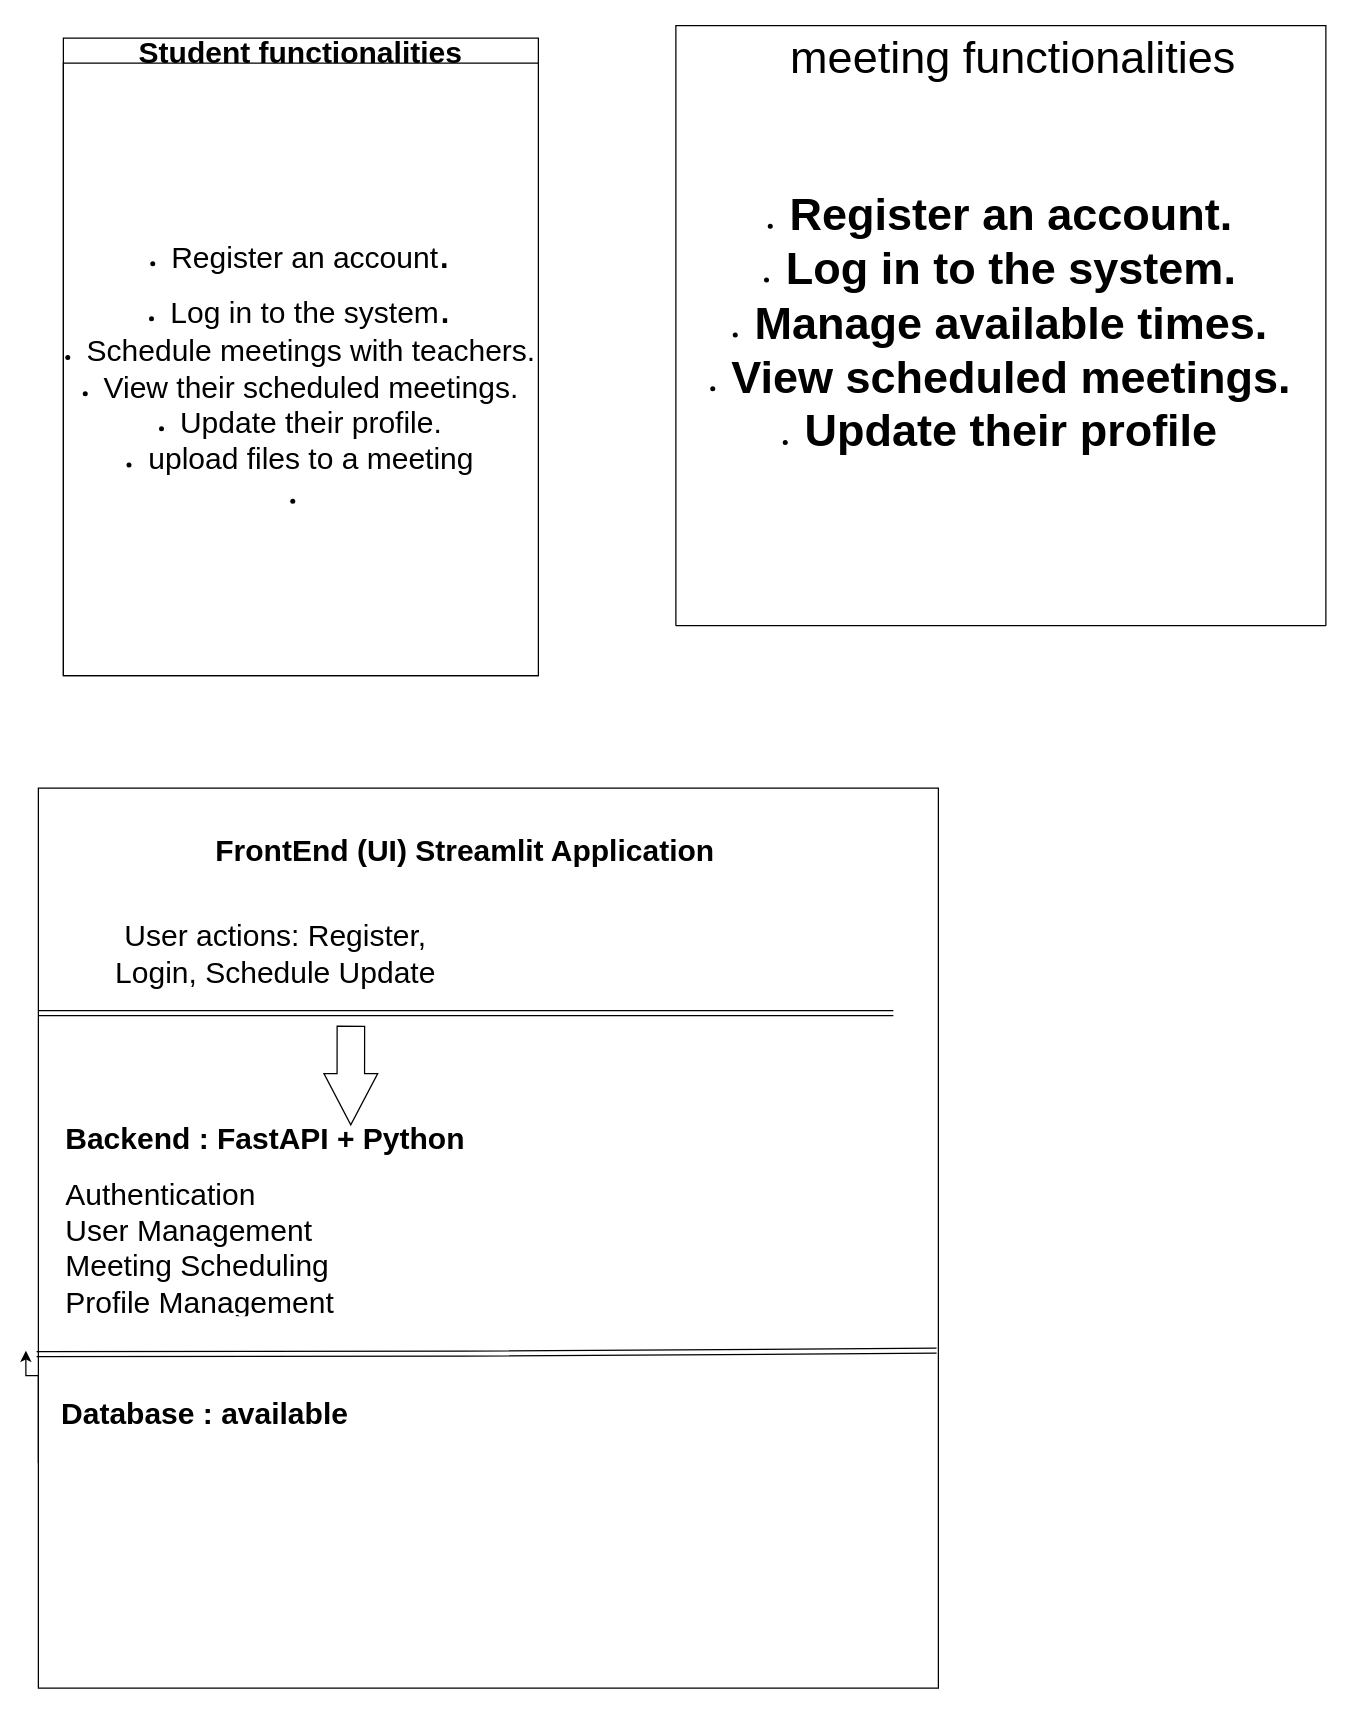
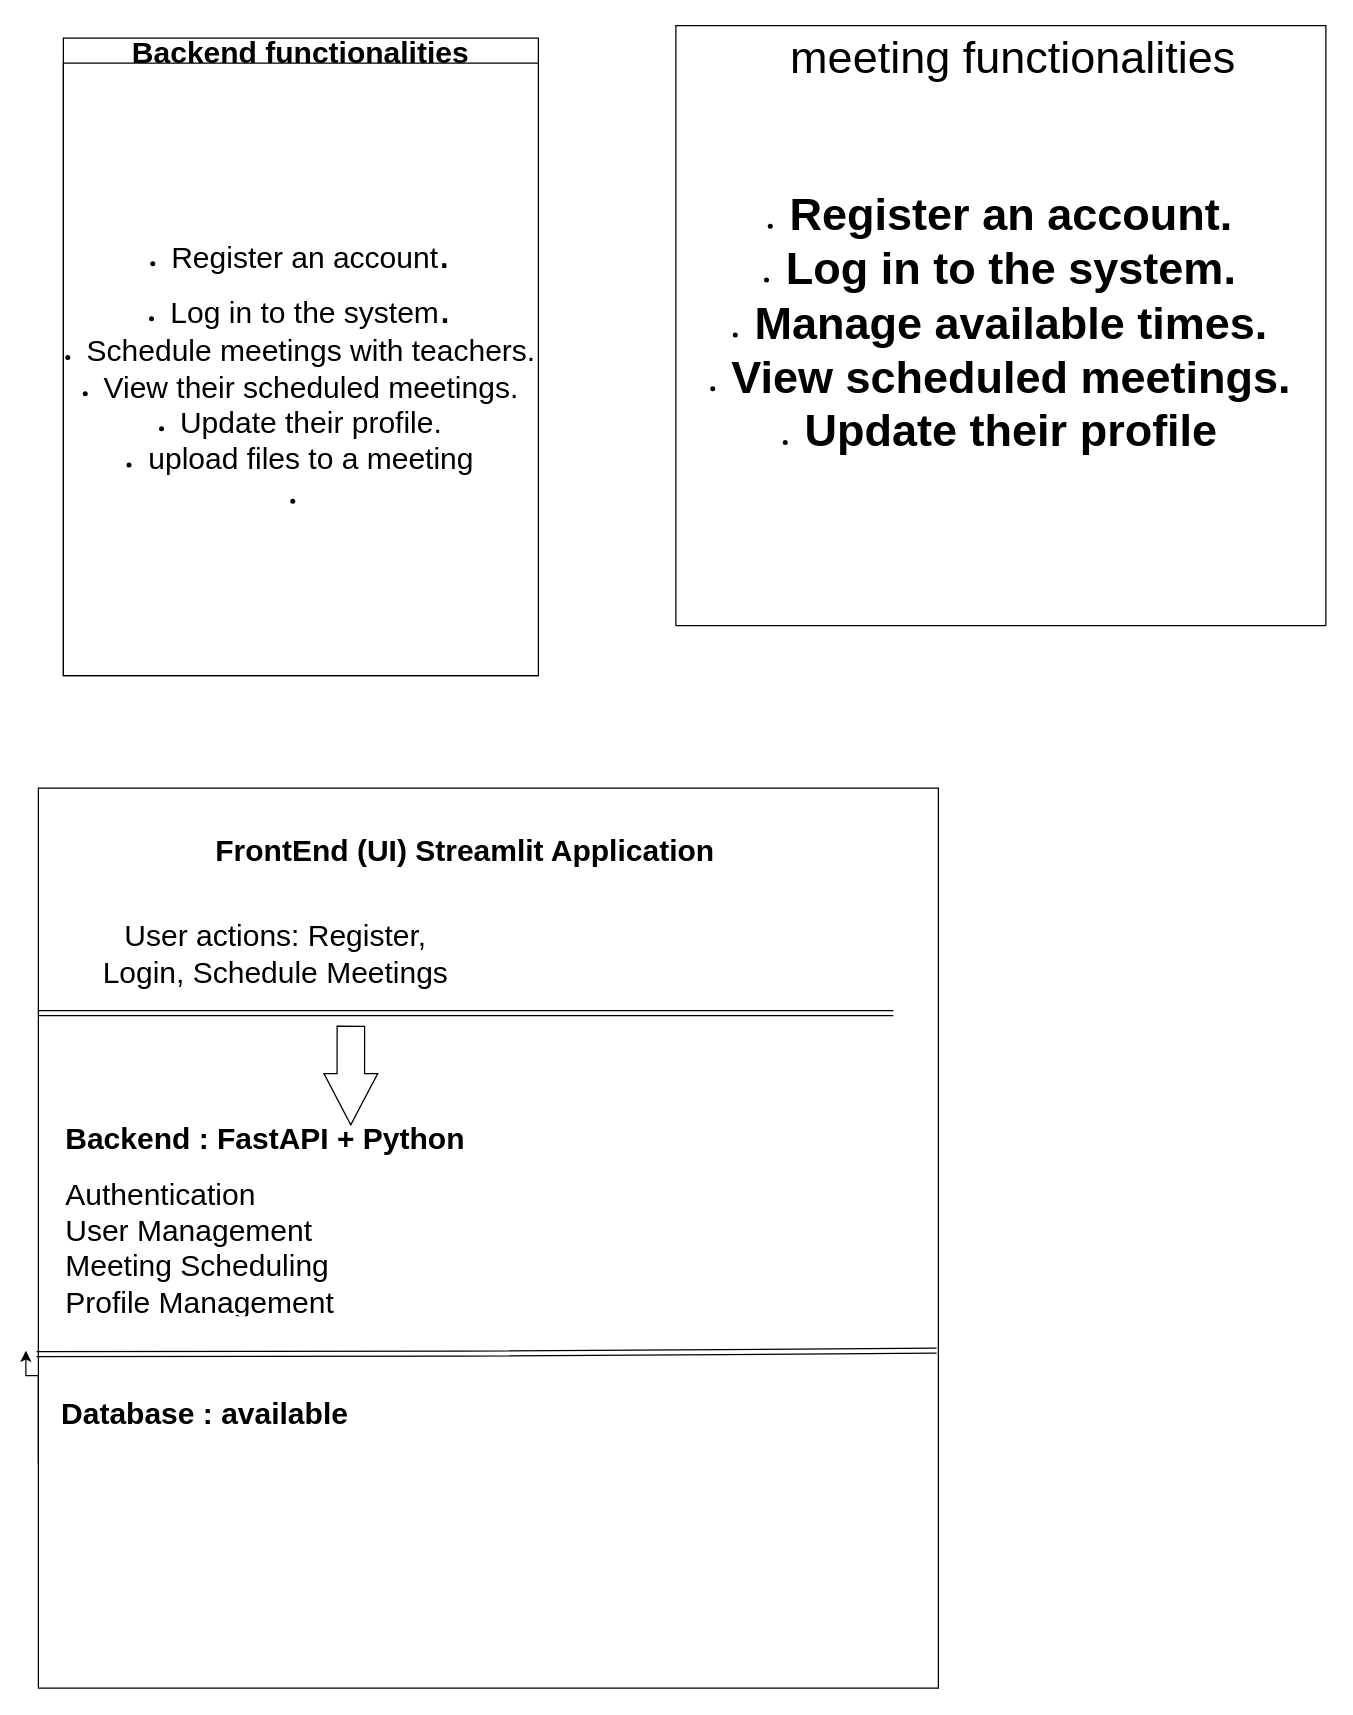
node "Student functionalities": label "Student functionalities" -> "Backend functionalities"
node "User actions: Register, Login, Schedule Update": label "User actions: Register, Login, Schedule Update" -> "User actions: Register, Login, Schedule Meetings"
